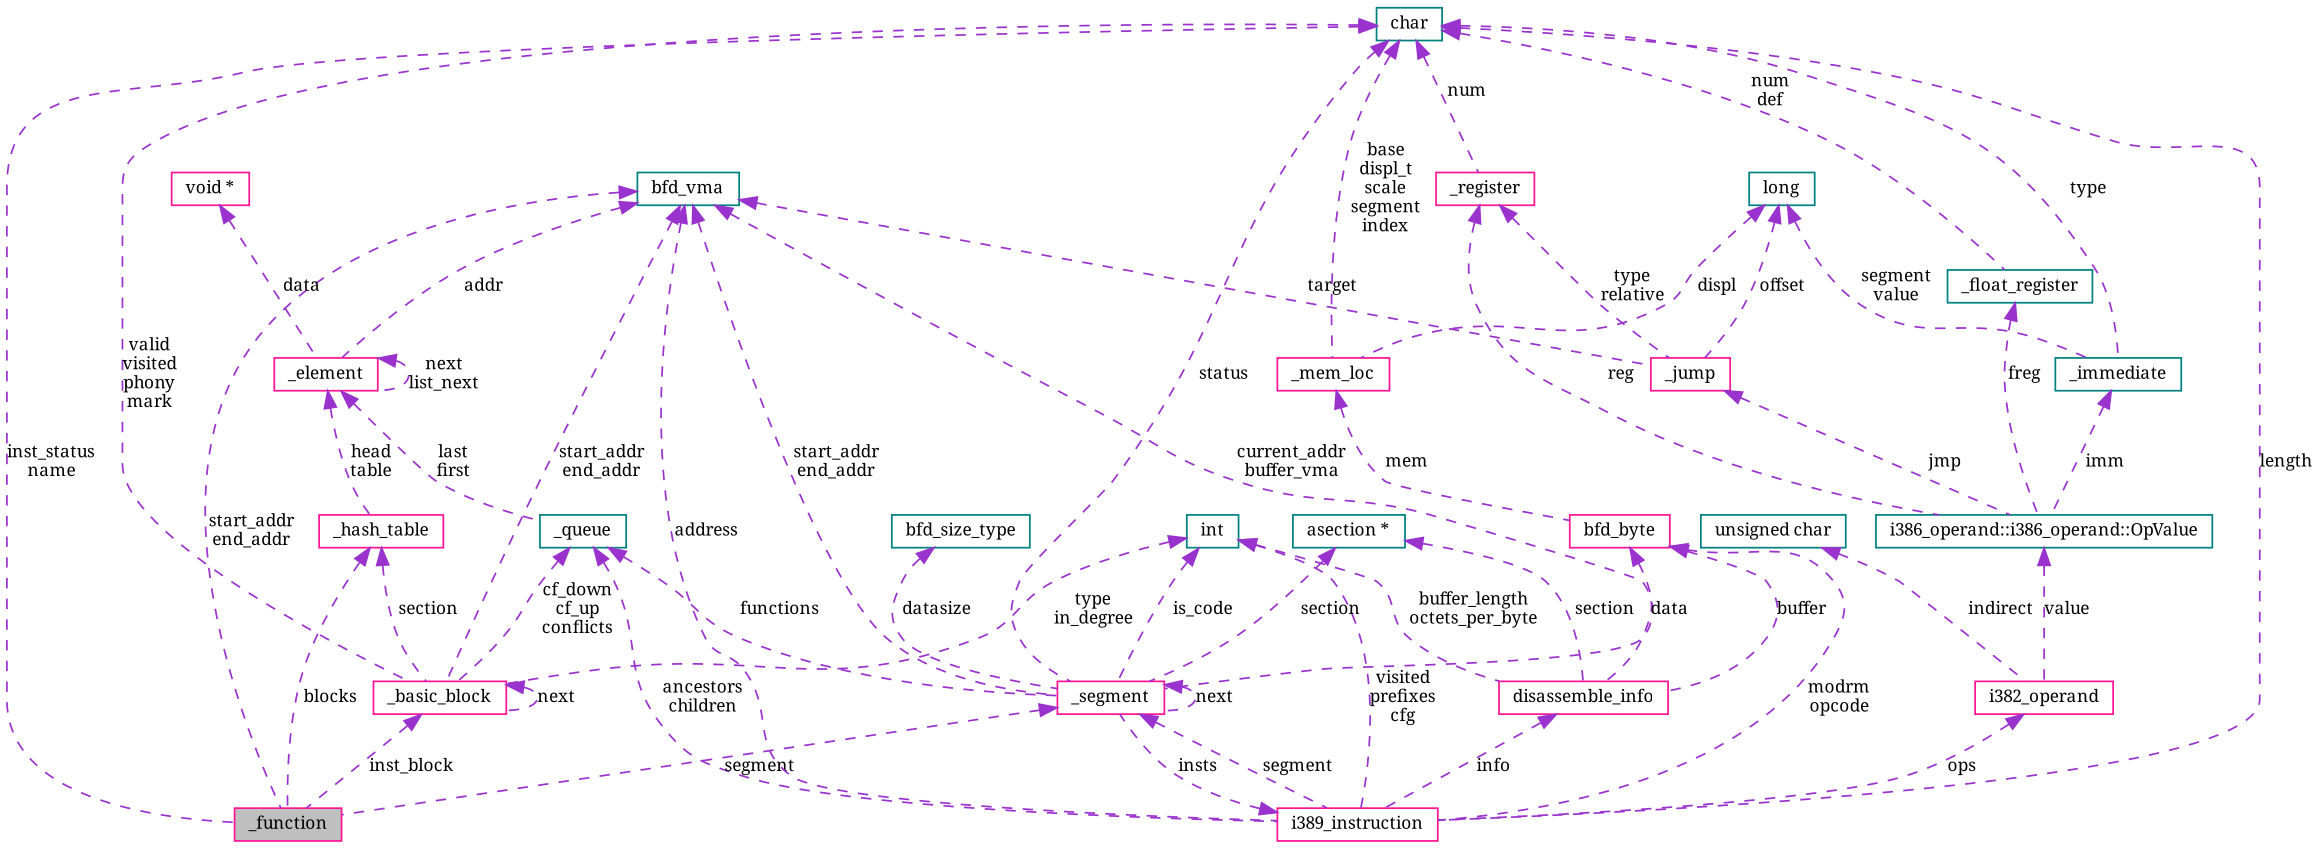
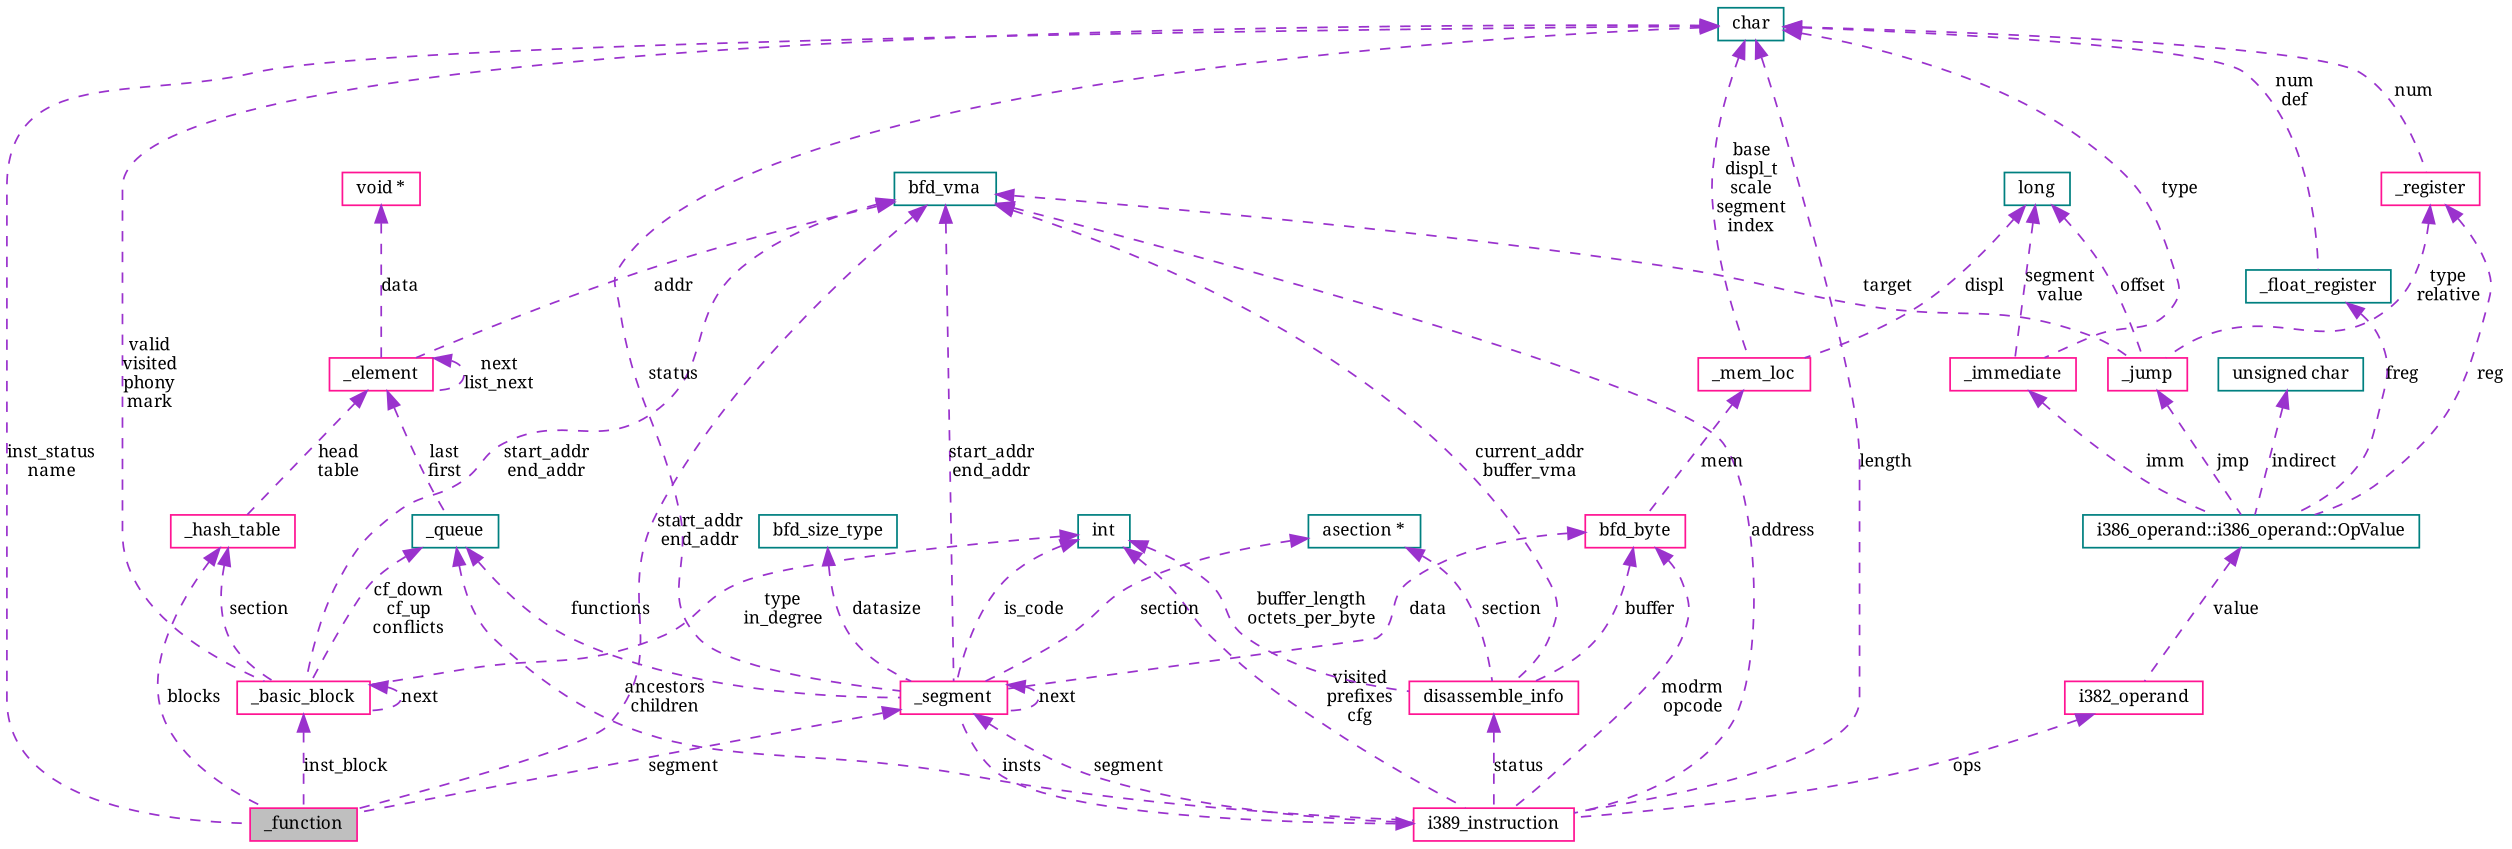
node "_immediate": color teal -> deeppink
edge "i382_operand" -> "unsigned char": now "i386_operand::i386_operand::OpValue" -> "unsigned char"
edge "i389_instruction" -> "disassemble_info": label "info" -> "status"
